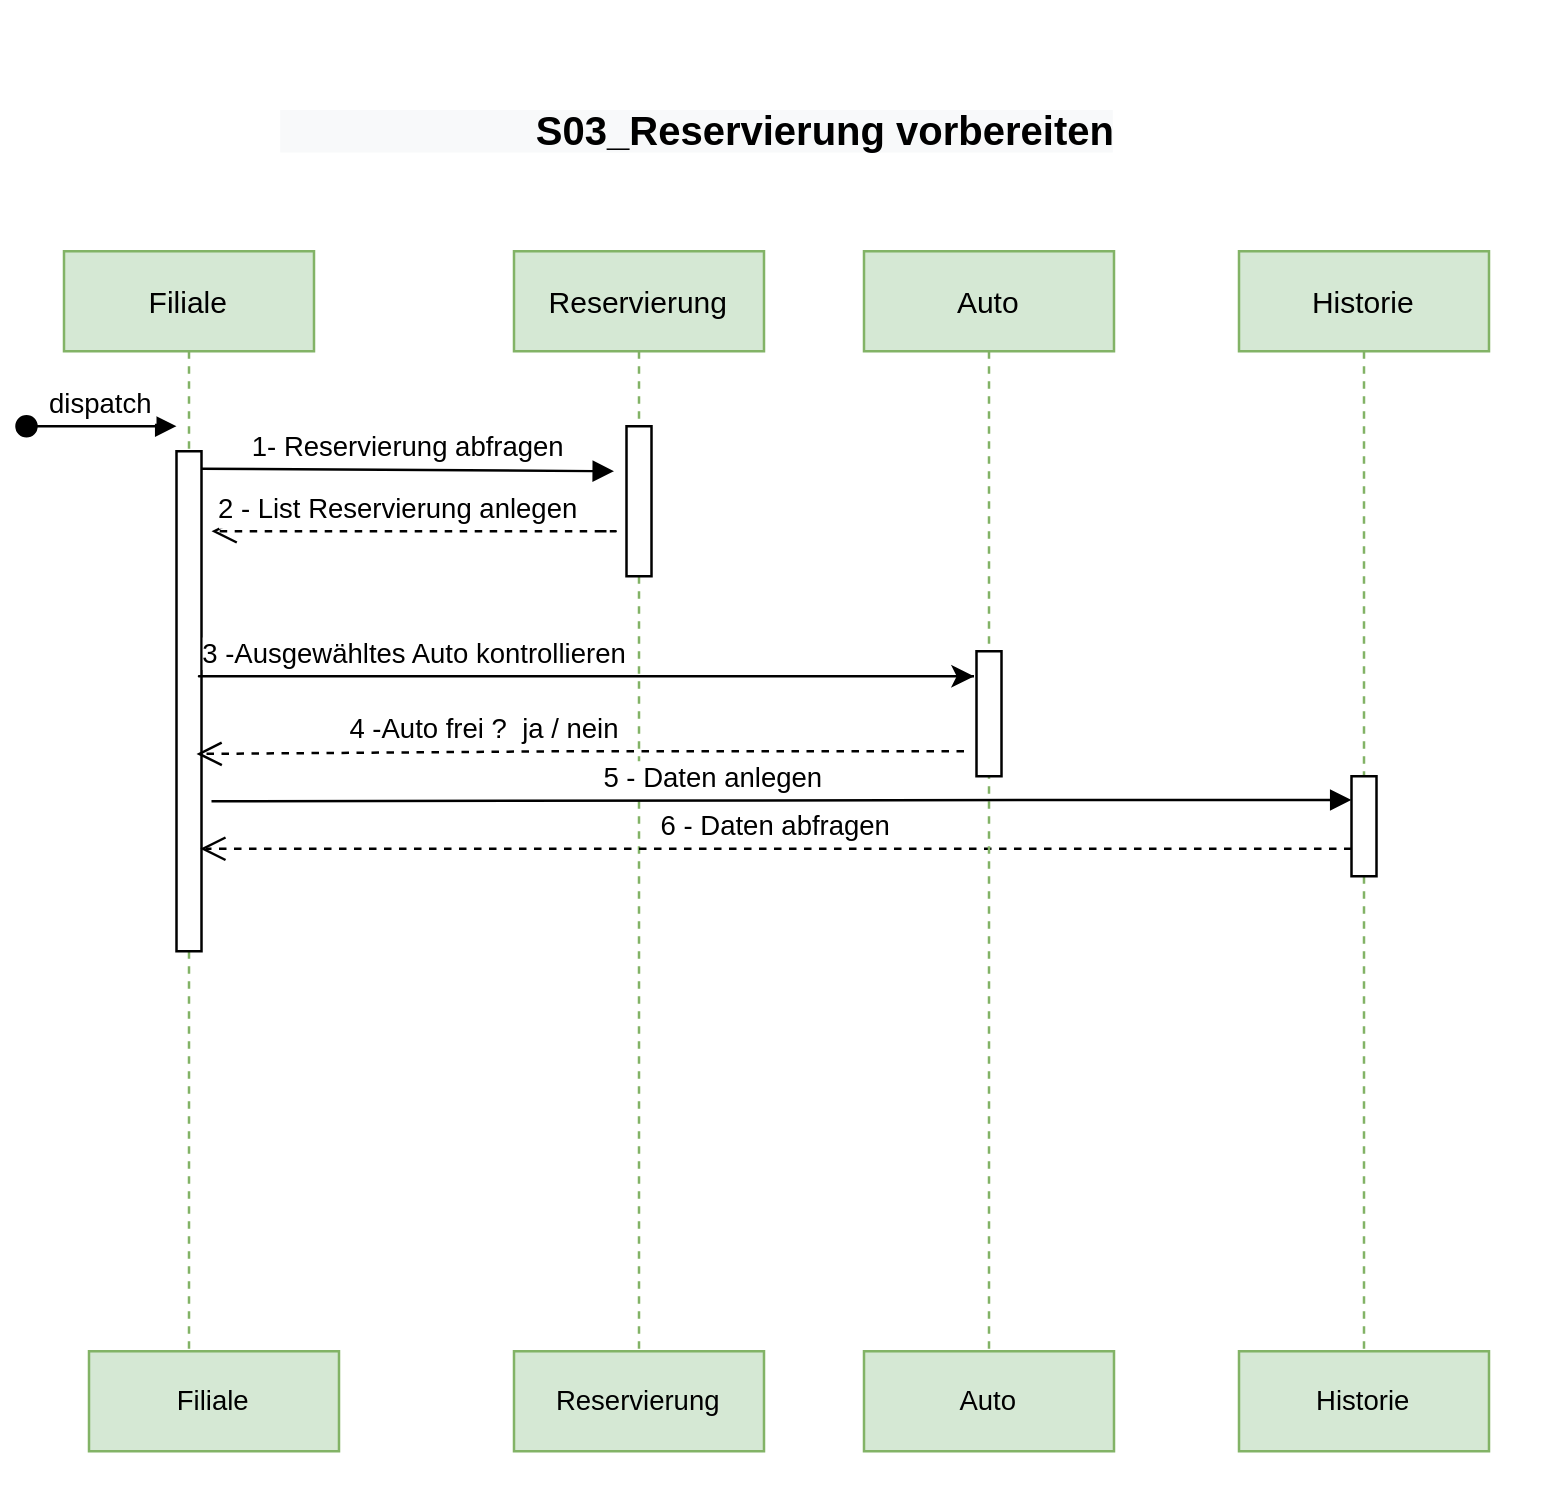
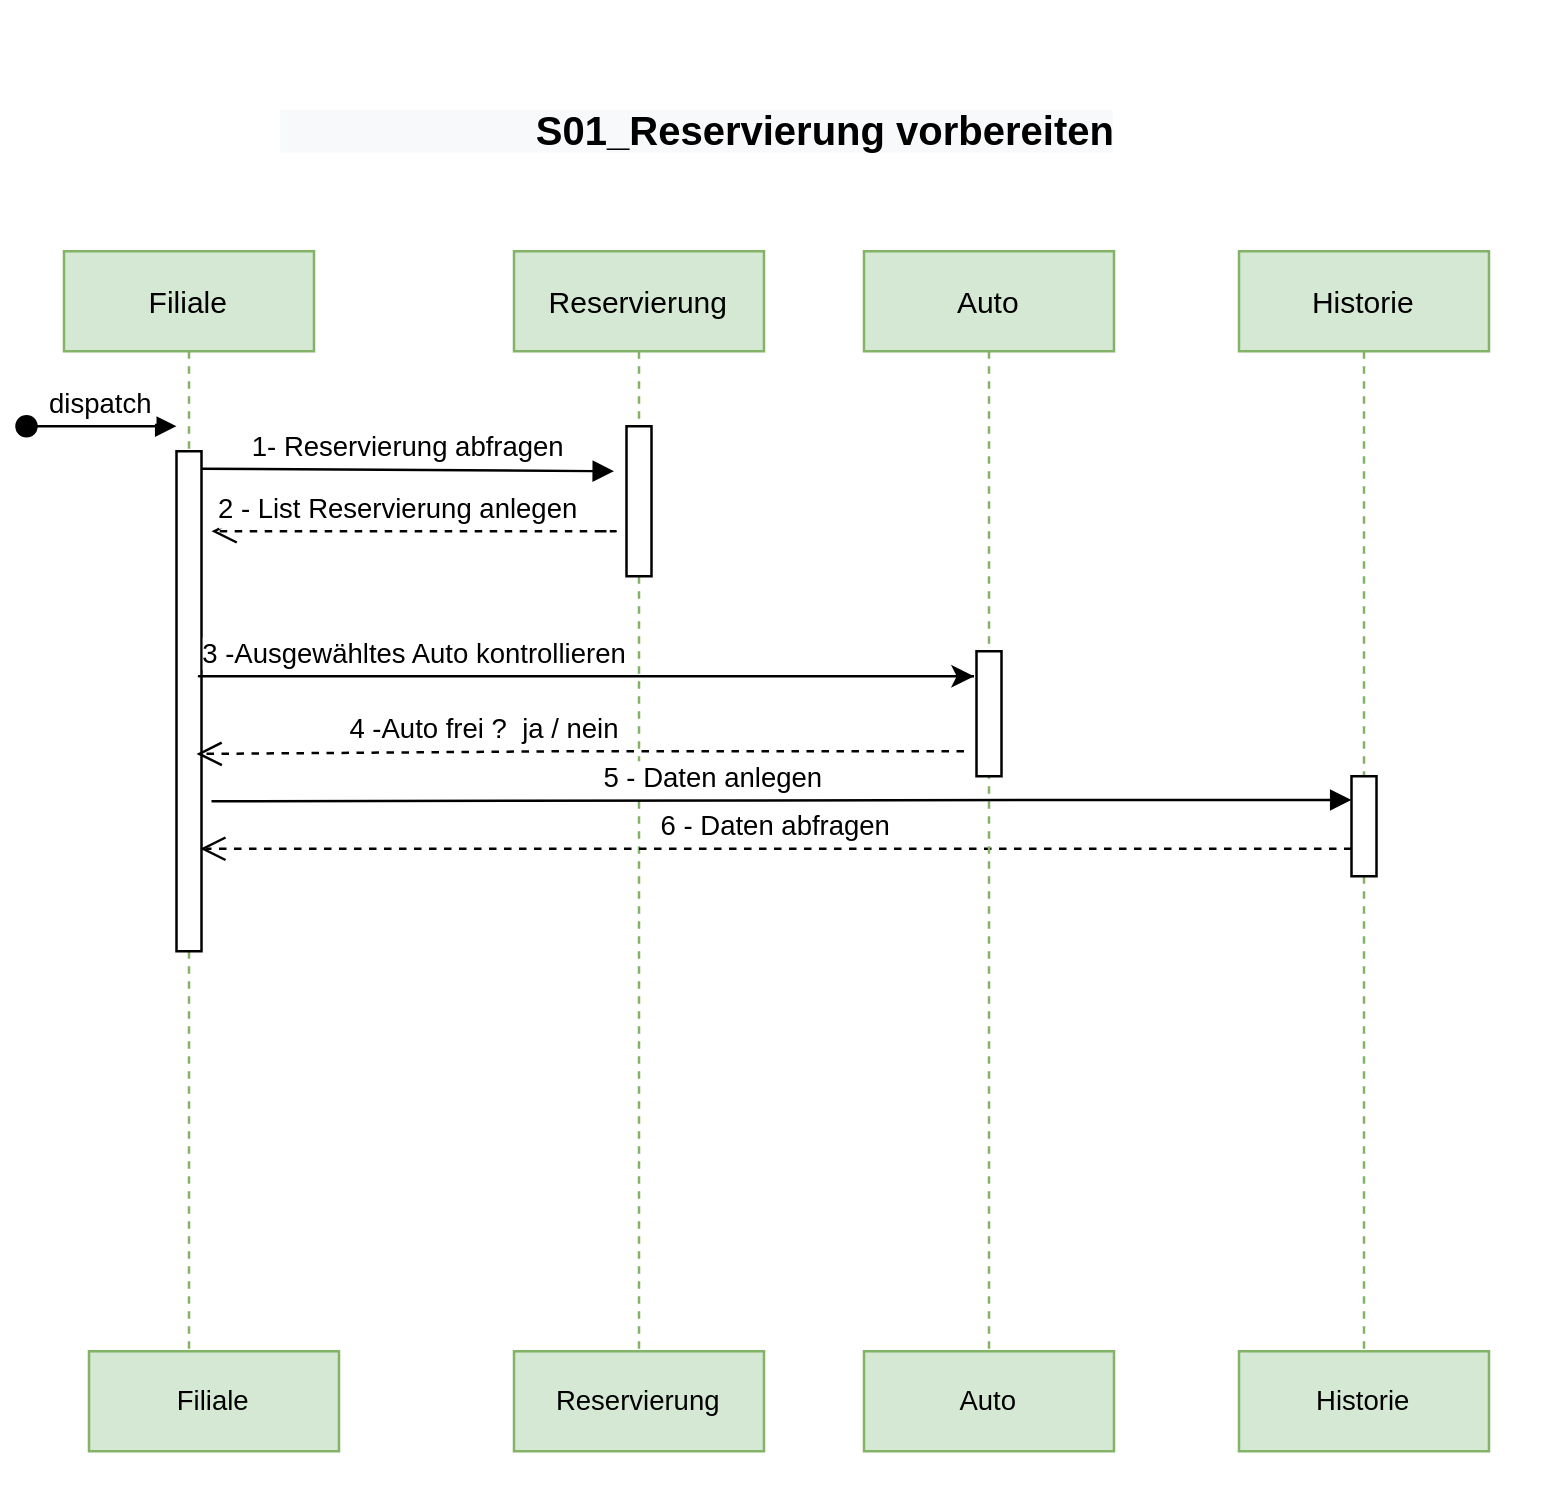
node "S03_Reservierung vorbereiten": label "S03_Reservierung vorbereiten" -> "S01_Reservierung vorbereiten"
